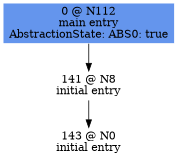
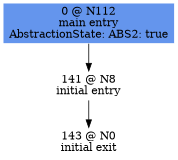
node "0 @ N112 main entry AbstractionState: ABS0: true": label "0 @ N112 main entry AbstractionState: ABS0: true" -> "0 @ N112 main entry AbstractionState: ABS2: true"
node "143 @ N0 initial entry": label "143 @ N0 initial entry" -> "143 @ N0 initial exit"
